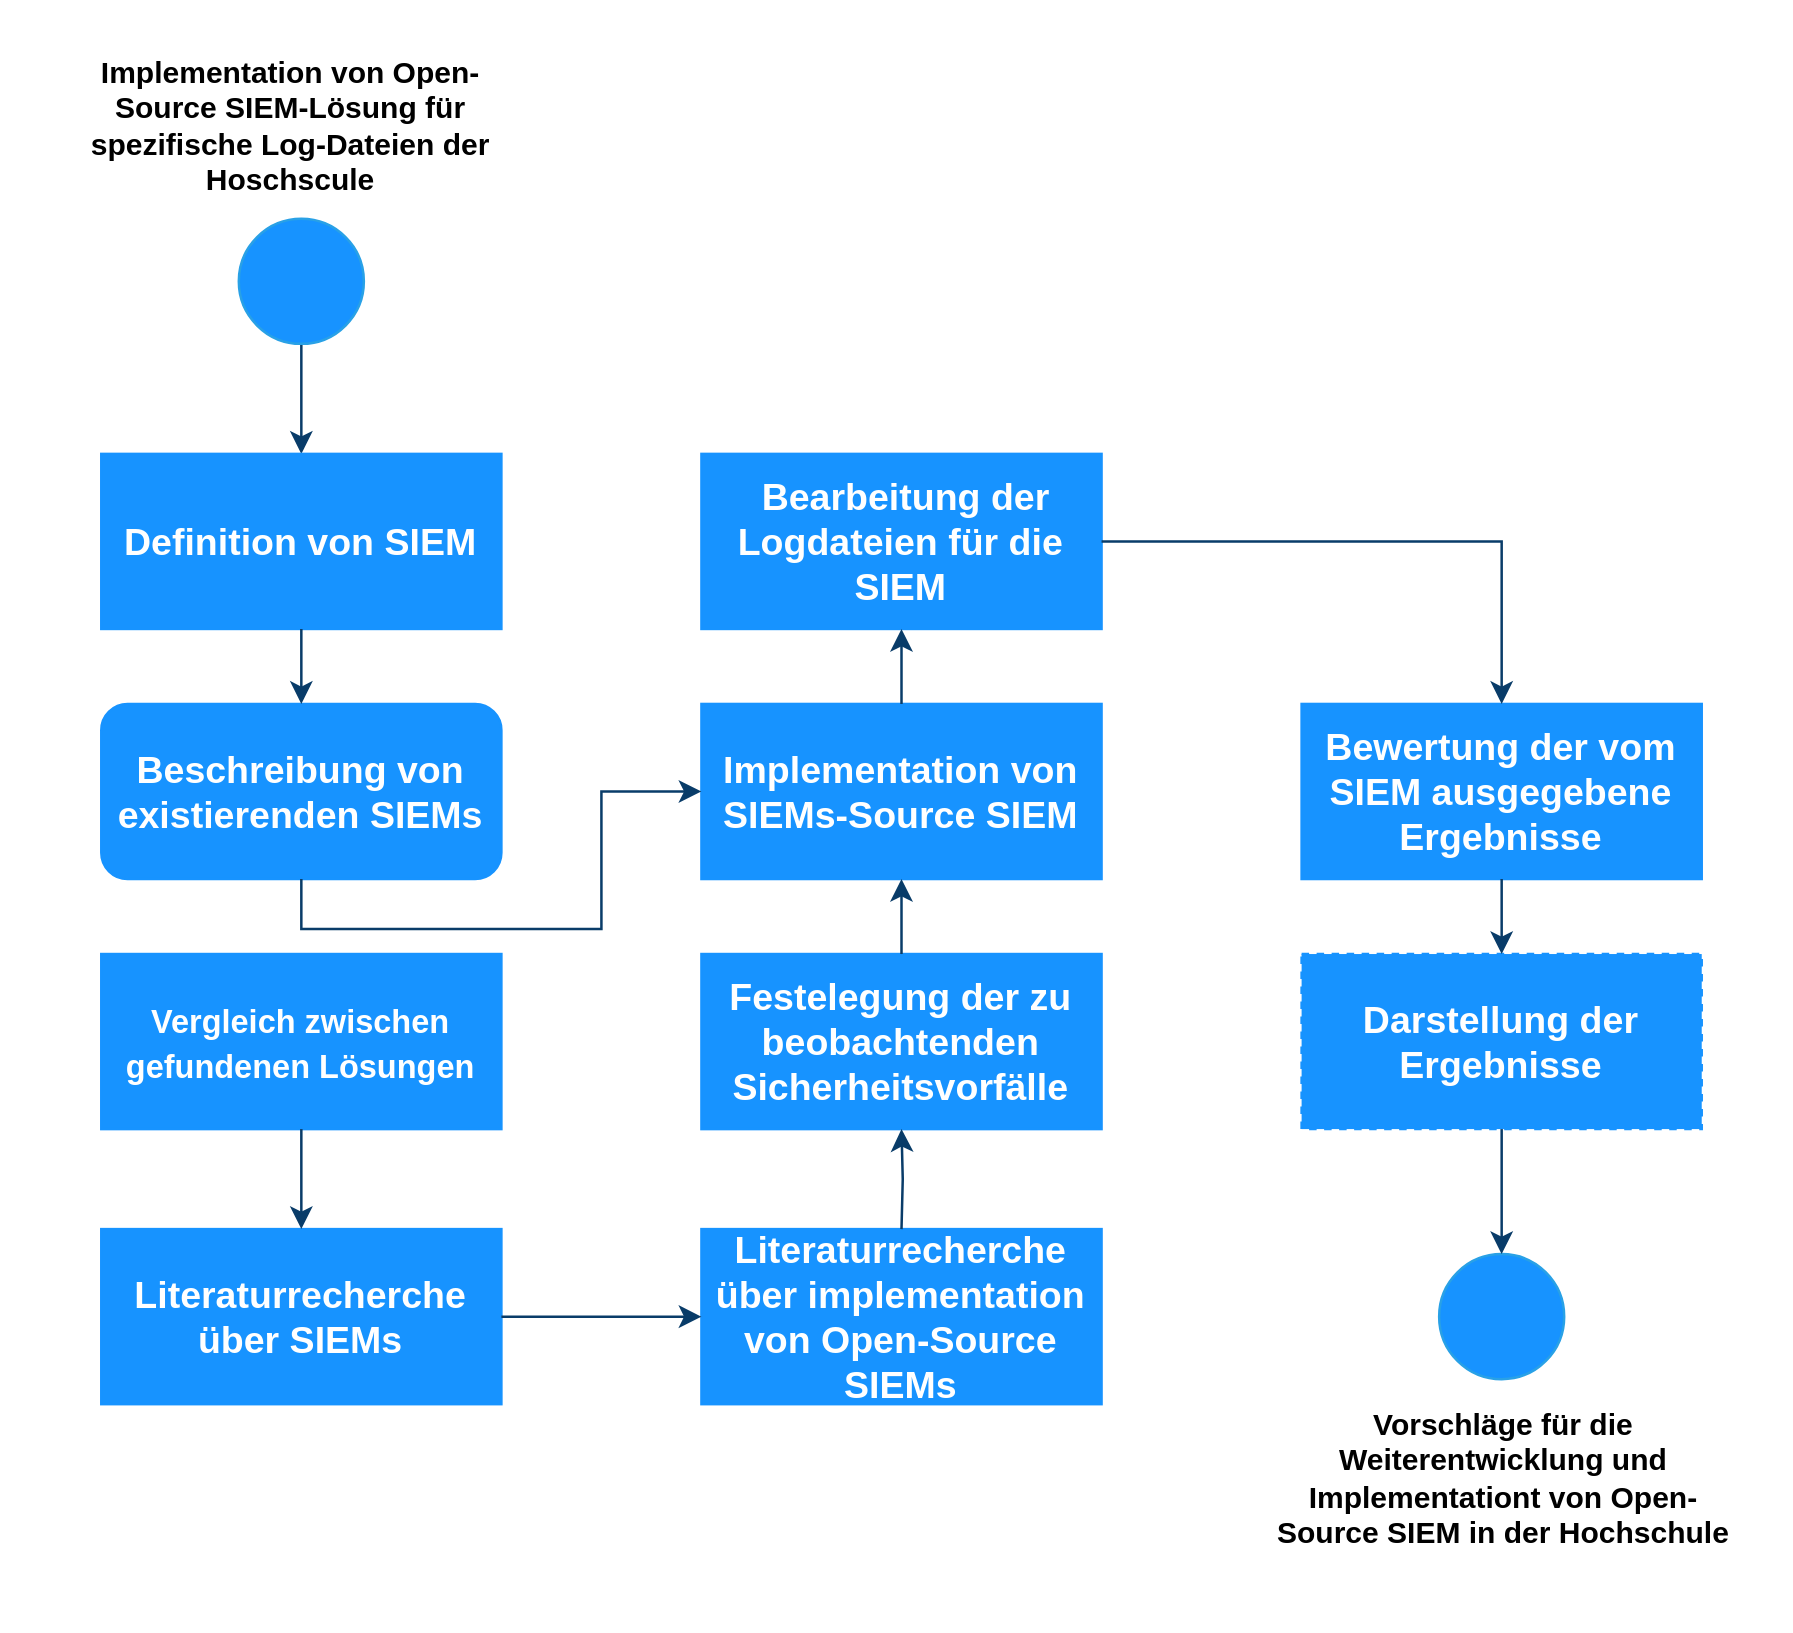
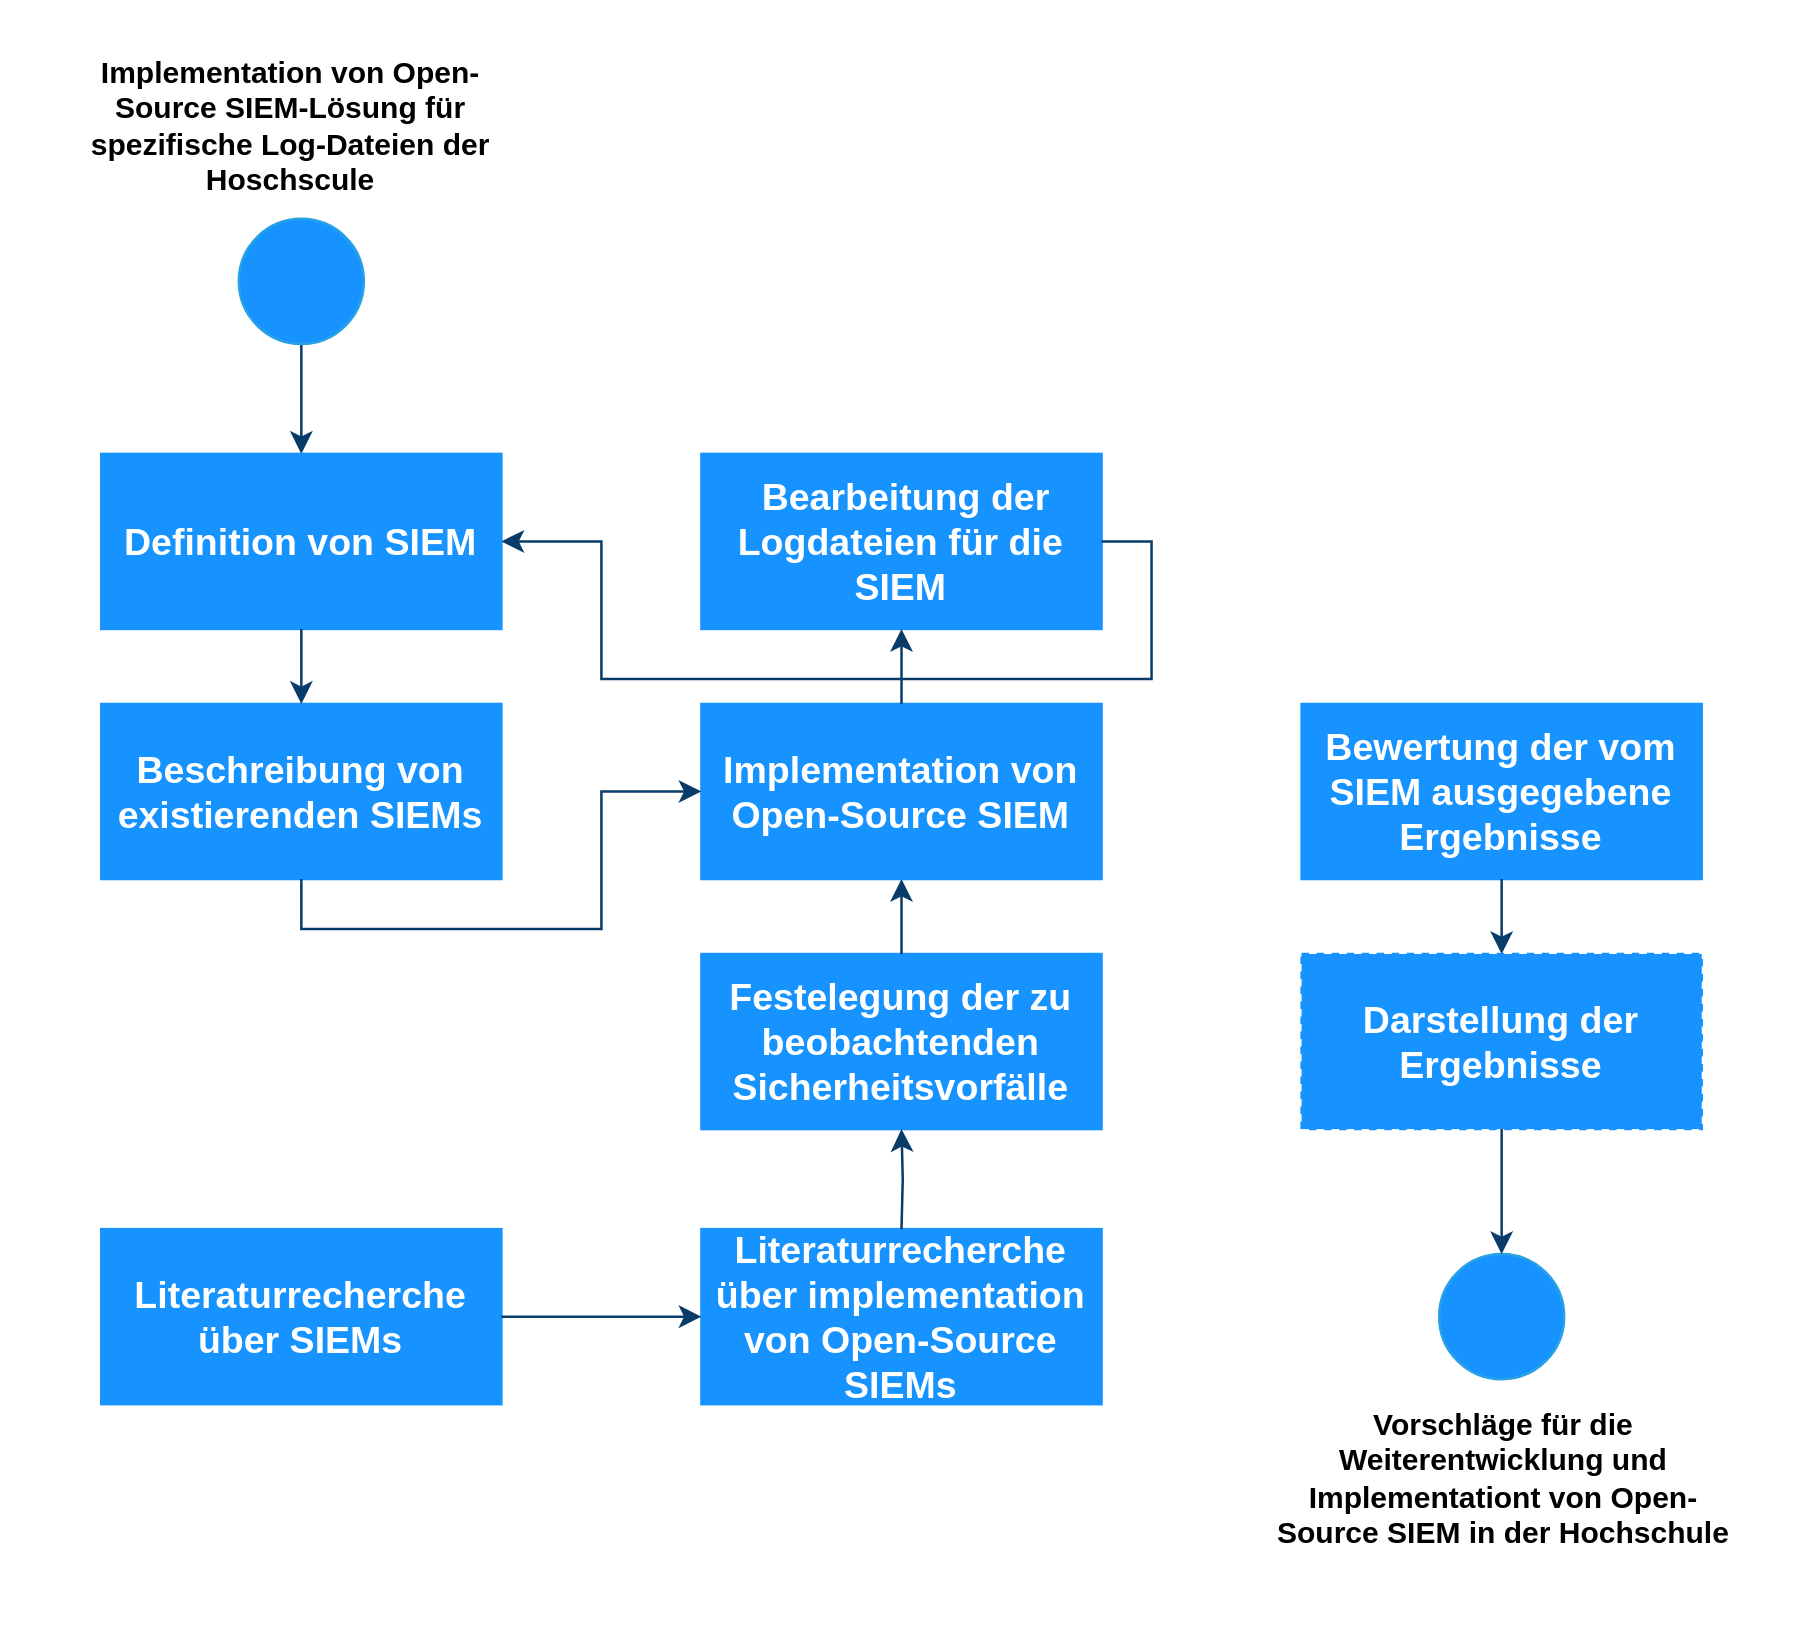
edge "Bearbeitung der Logdateien für die SIEM" -> "Bewertung der vom SIEM ausgegebene Ergebnisse": now "Bearbeitung der Logdateien für die SIEM" -> "Definition von SIEM"
node "Beschreibung von existierenden SIEMs": shape rounded rectangle -> rectangle
node "Implementation von SIEMs-Source SIEM": label "Implementation von SIEMs-Source SIEM" -> "Implementation von Open-Source SIEM"
node "Vergleich zwischen gefundenen Lösungen": removed
edge "Vergleich zwischen gefundenen Lösungen" -> "Literaturrecherche über SIEMs": removed
